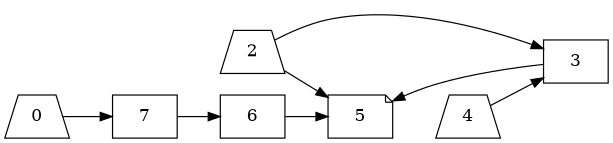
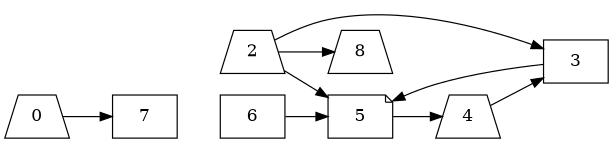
node "8": added
edge "7" -> "6": removed
edge "5" -> "4": added
